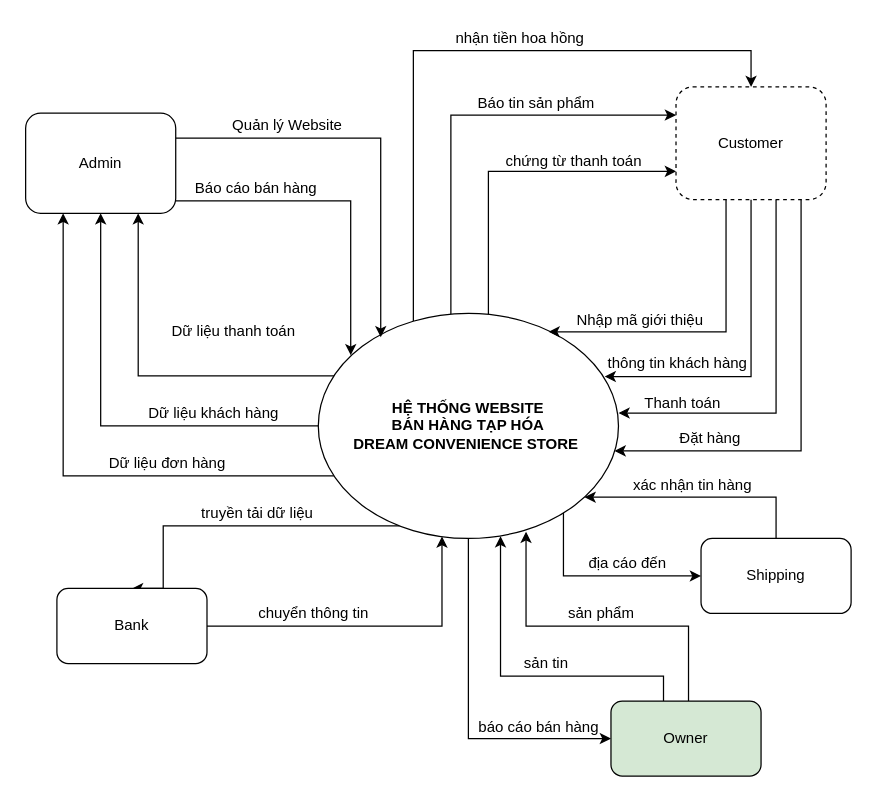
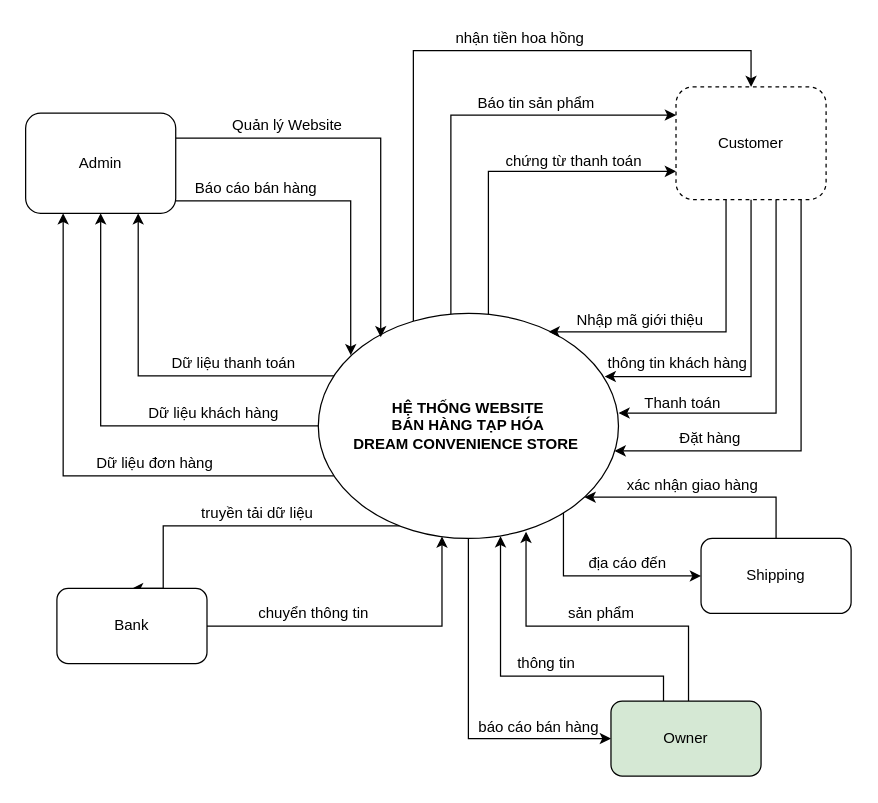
node "Dữ liệu thanh toán": moved (233, 332) -> (233, 363)
node "Dữ liệu đơn hàng": moved (167, 463) -> (154, 463)
node "xác nhận tin hàng": label "xác nhận tin hàng" -> "xác nhận giao hàng"
node "sản tin": label "sản tin" -> "thông tin"
